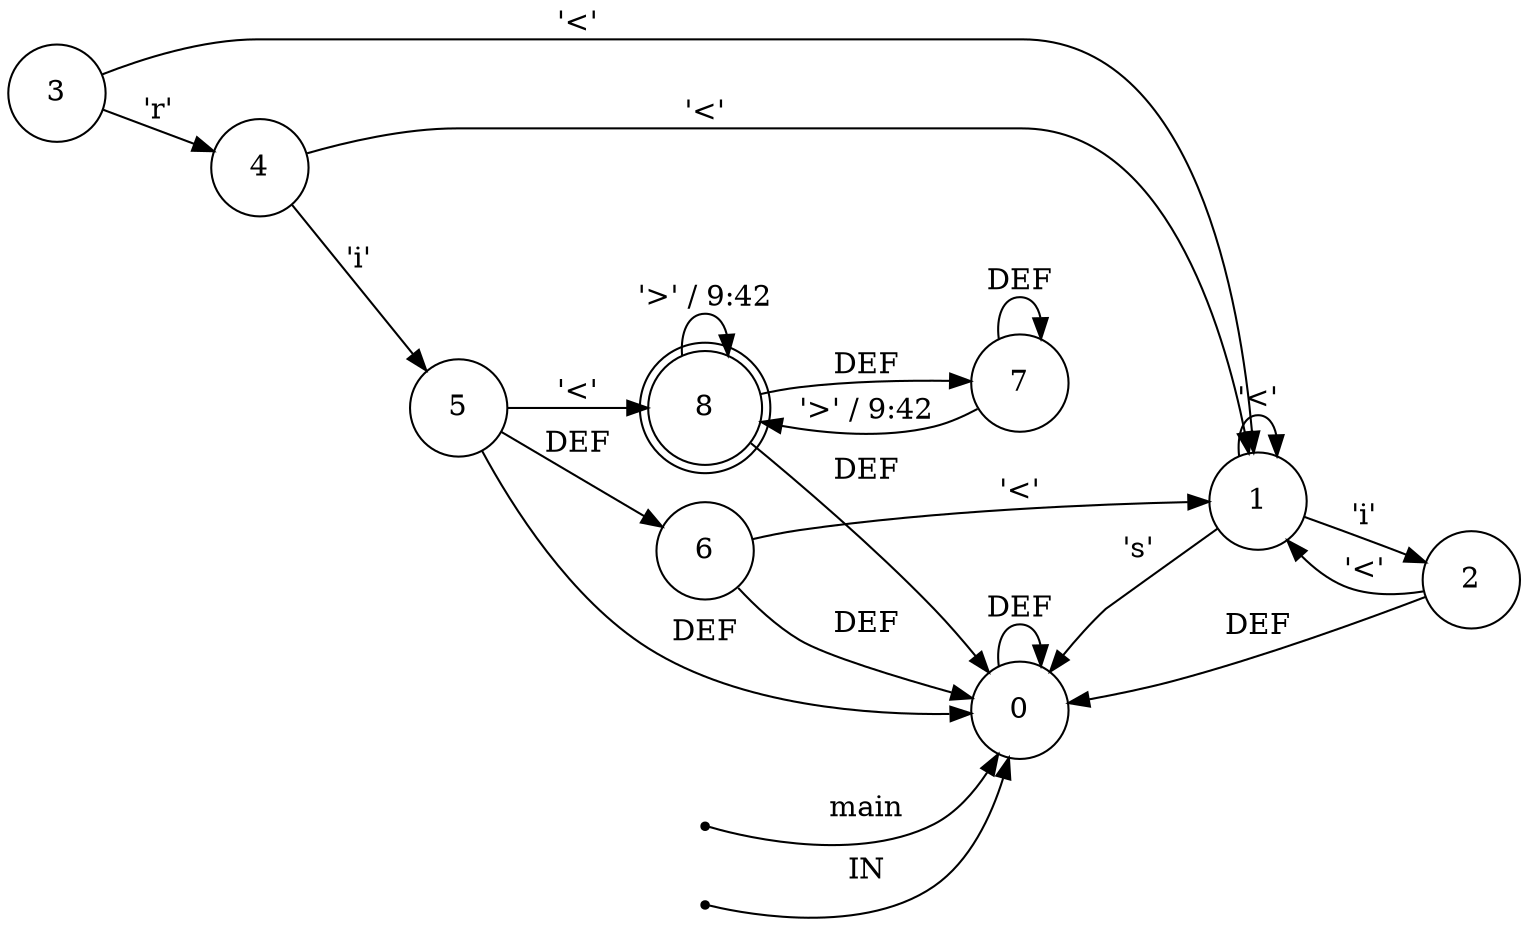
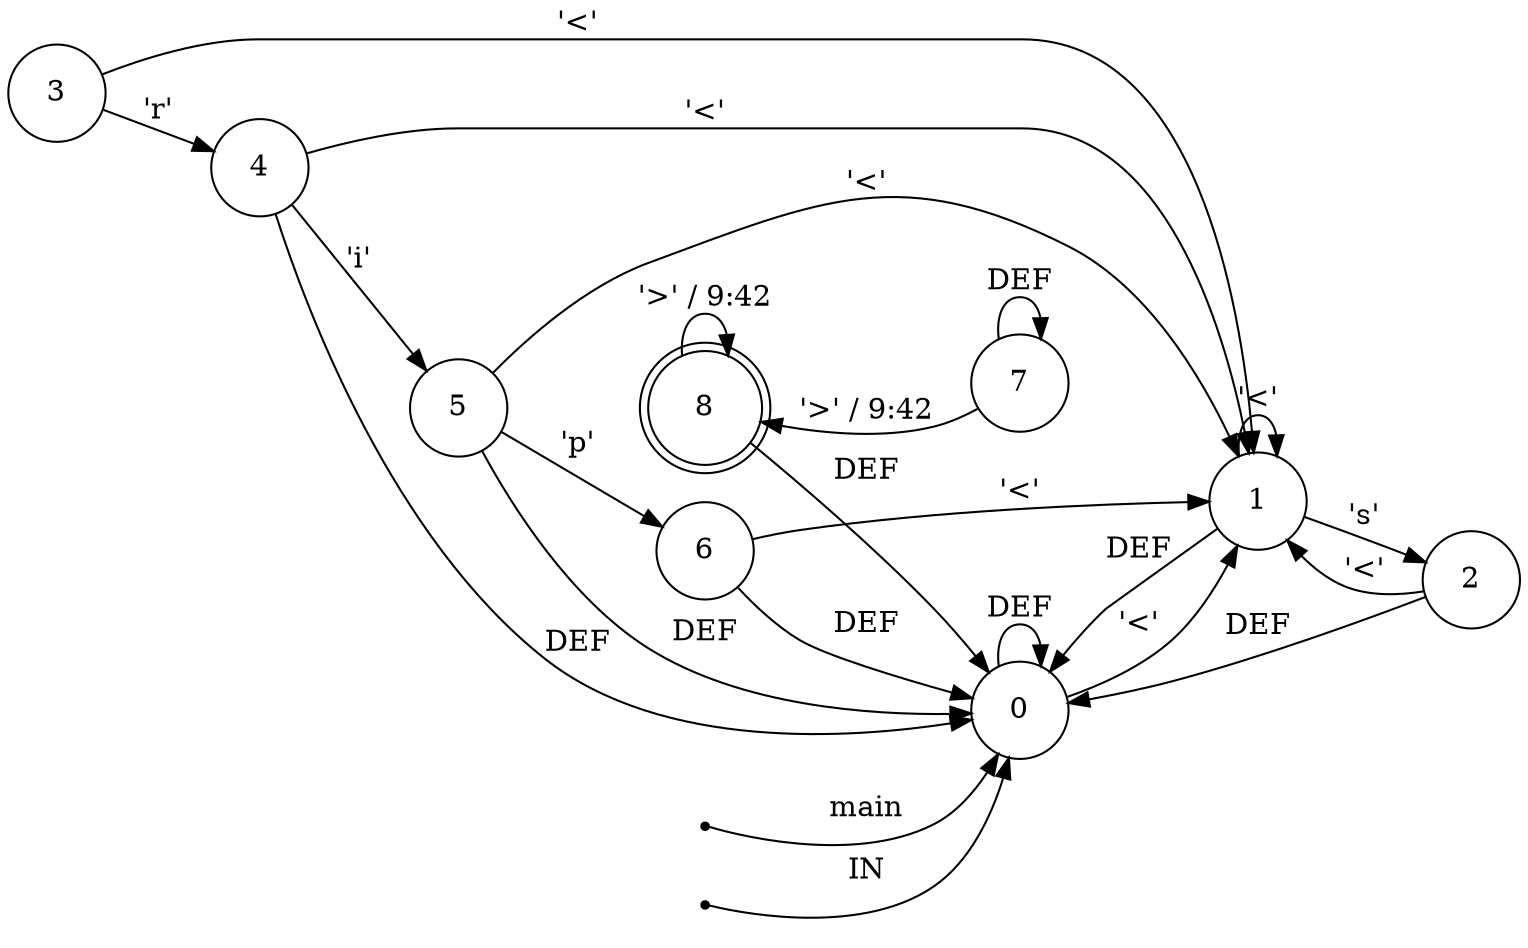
edge "8" -> "7": removed, label "DEF"
edge "5" -> "8": now "5" -> "1"
edge "5" -> "6": label "DEF" -> "'p'"
edge "1" -> "2": label "'i'" -> "'s'"
edge "1" -> "0": label "'s'" -> "DEF"
edge "4" -> "0": added, label "DEF"
edge "0" -> "1": added, label "'<'"
